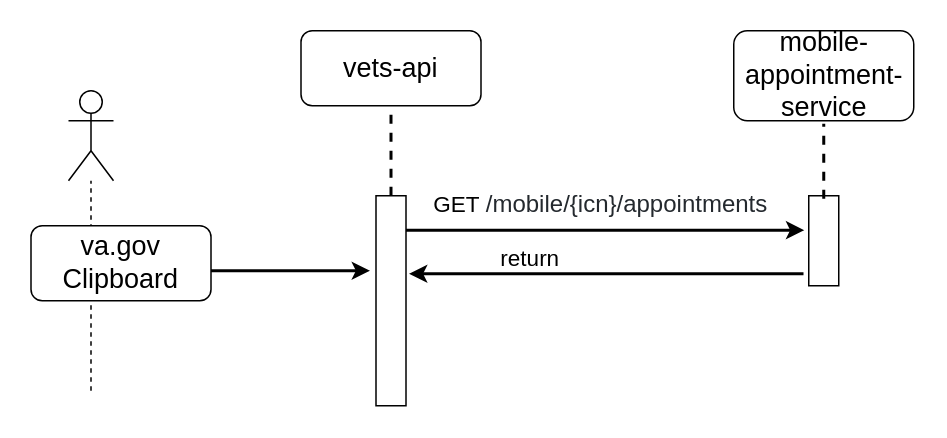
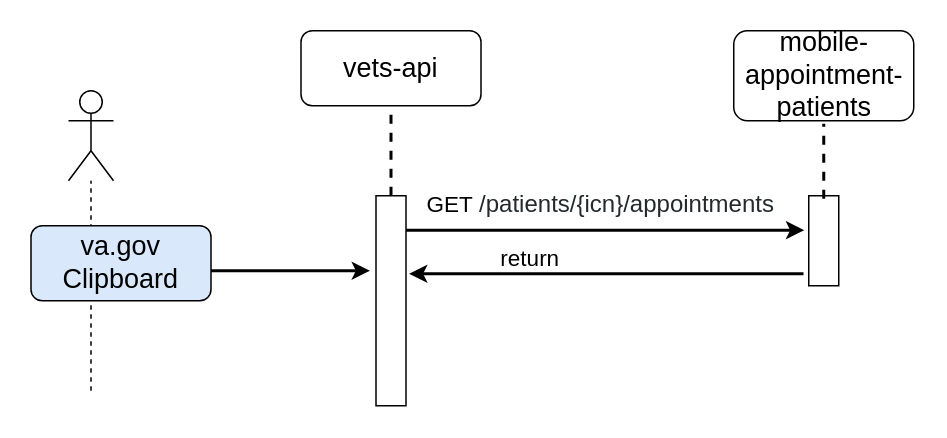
node "mobile-appointment-service": label "mobile-appointment-service" -> "mobile-appointment-patients"
node "GET /mobile/{icn}/appointments": label "GET /mobile/{icn}/appointments" -> "GET /patients/{icn}/appointments"
node "va.gov Clipboard": fillcolor #ffffff -> #dae8fc
